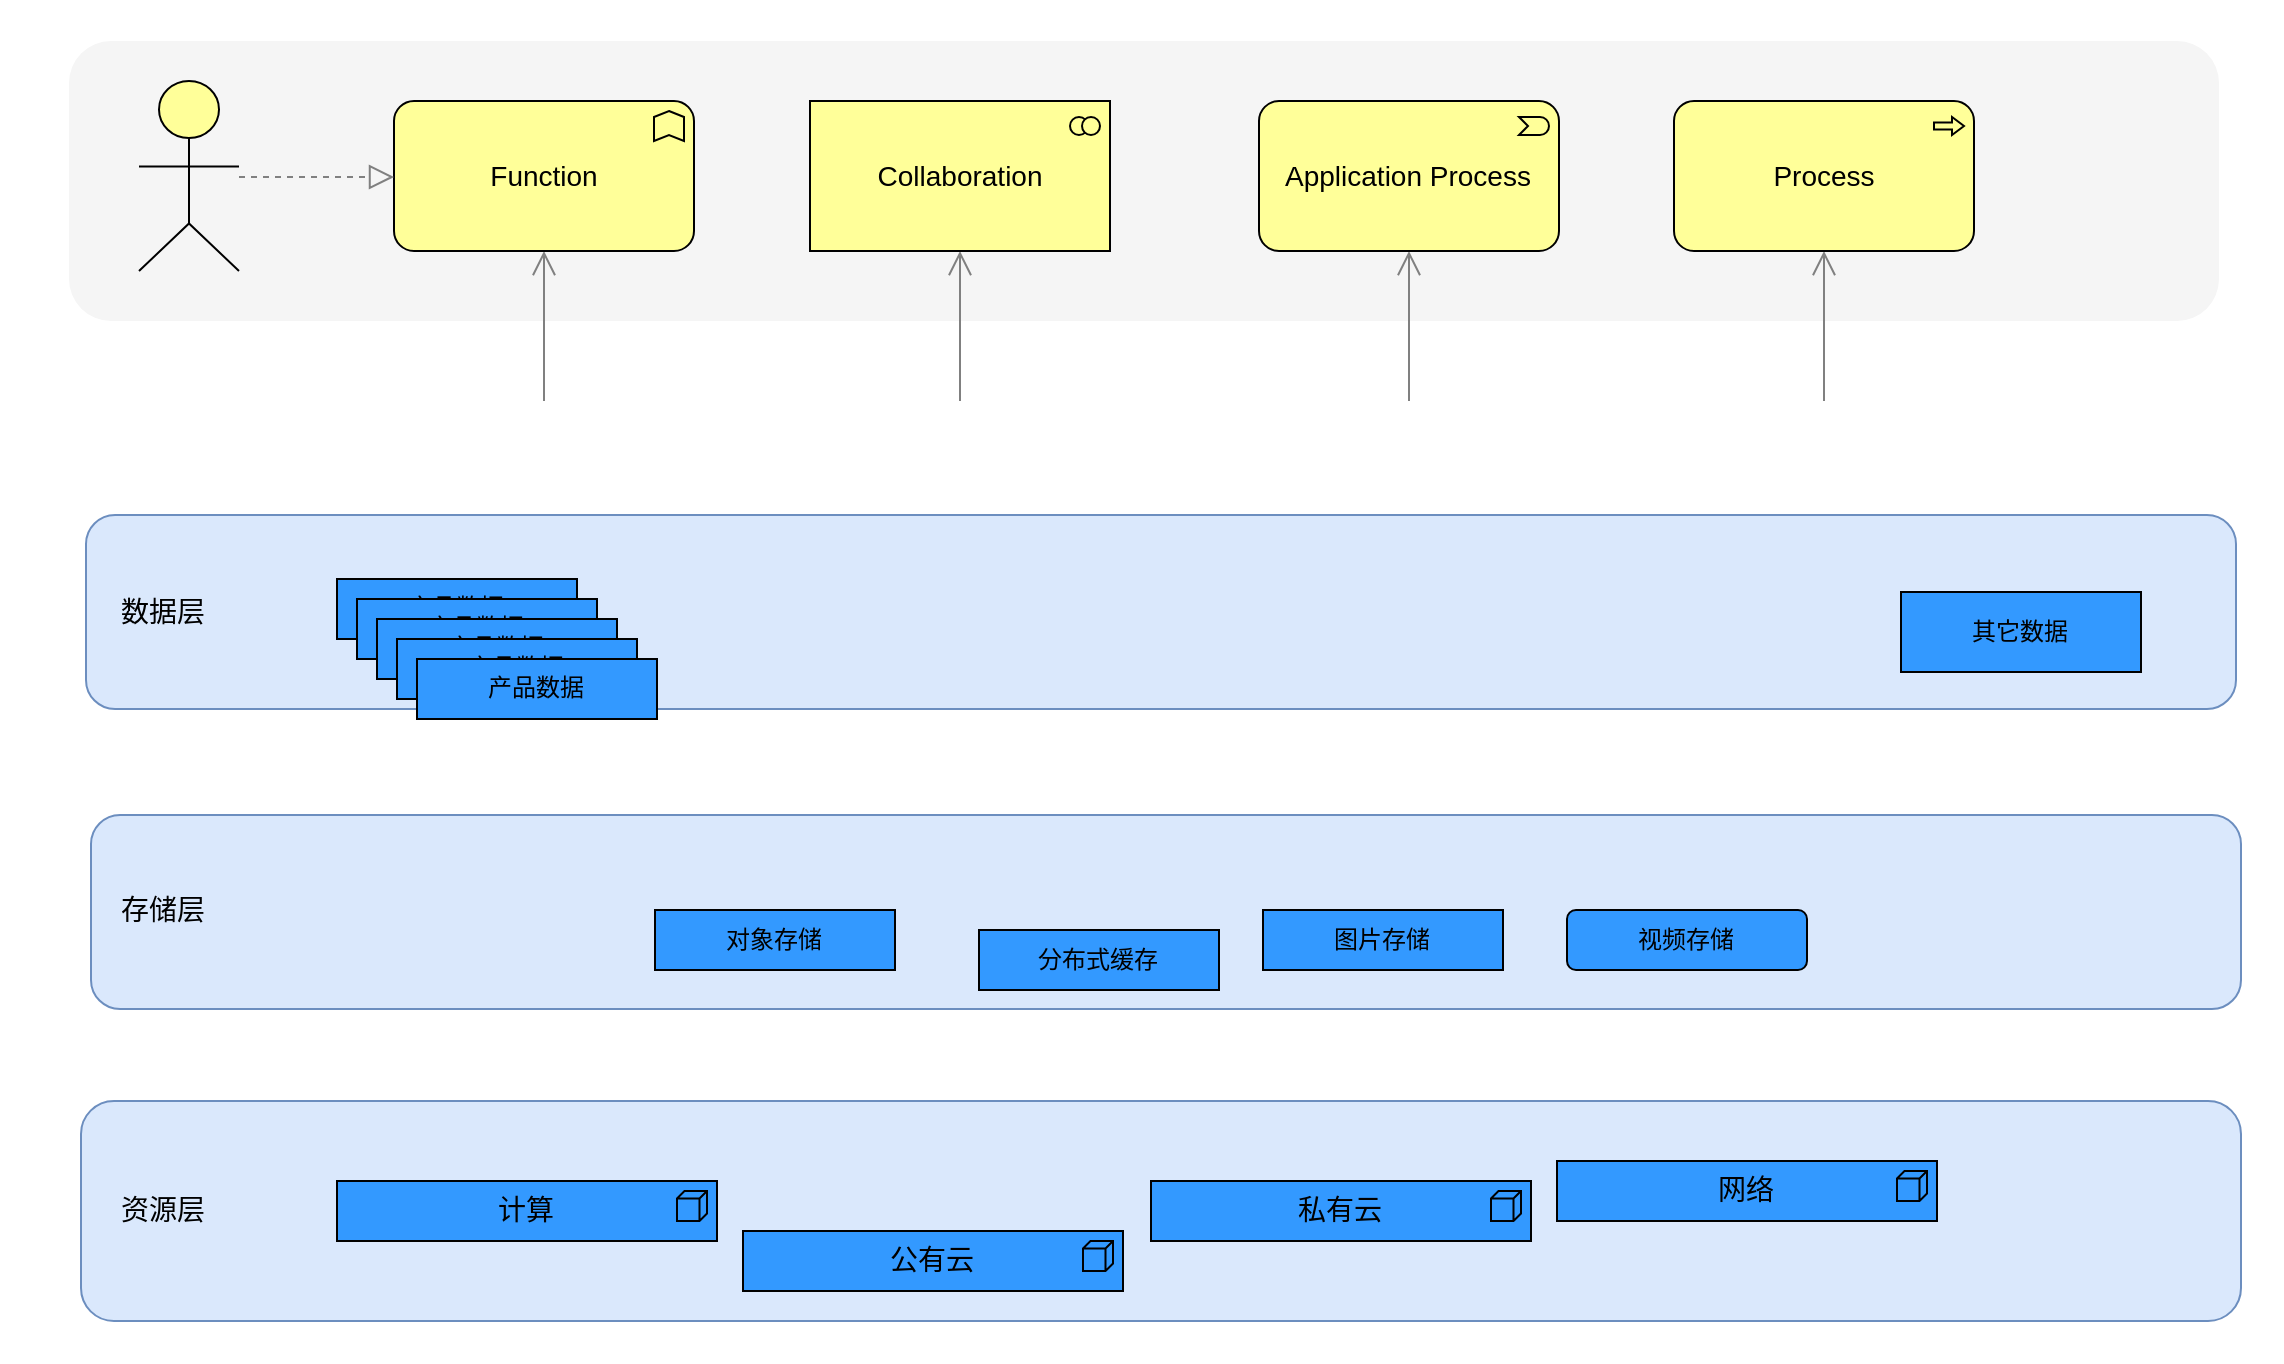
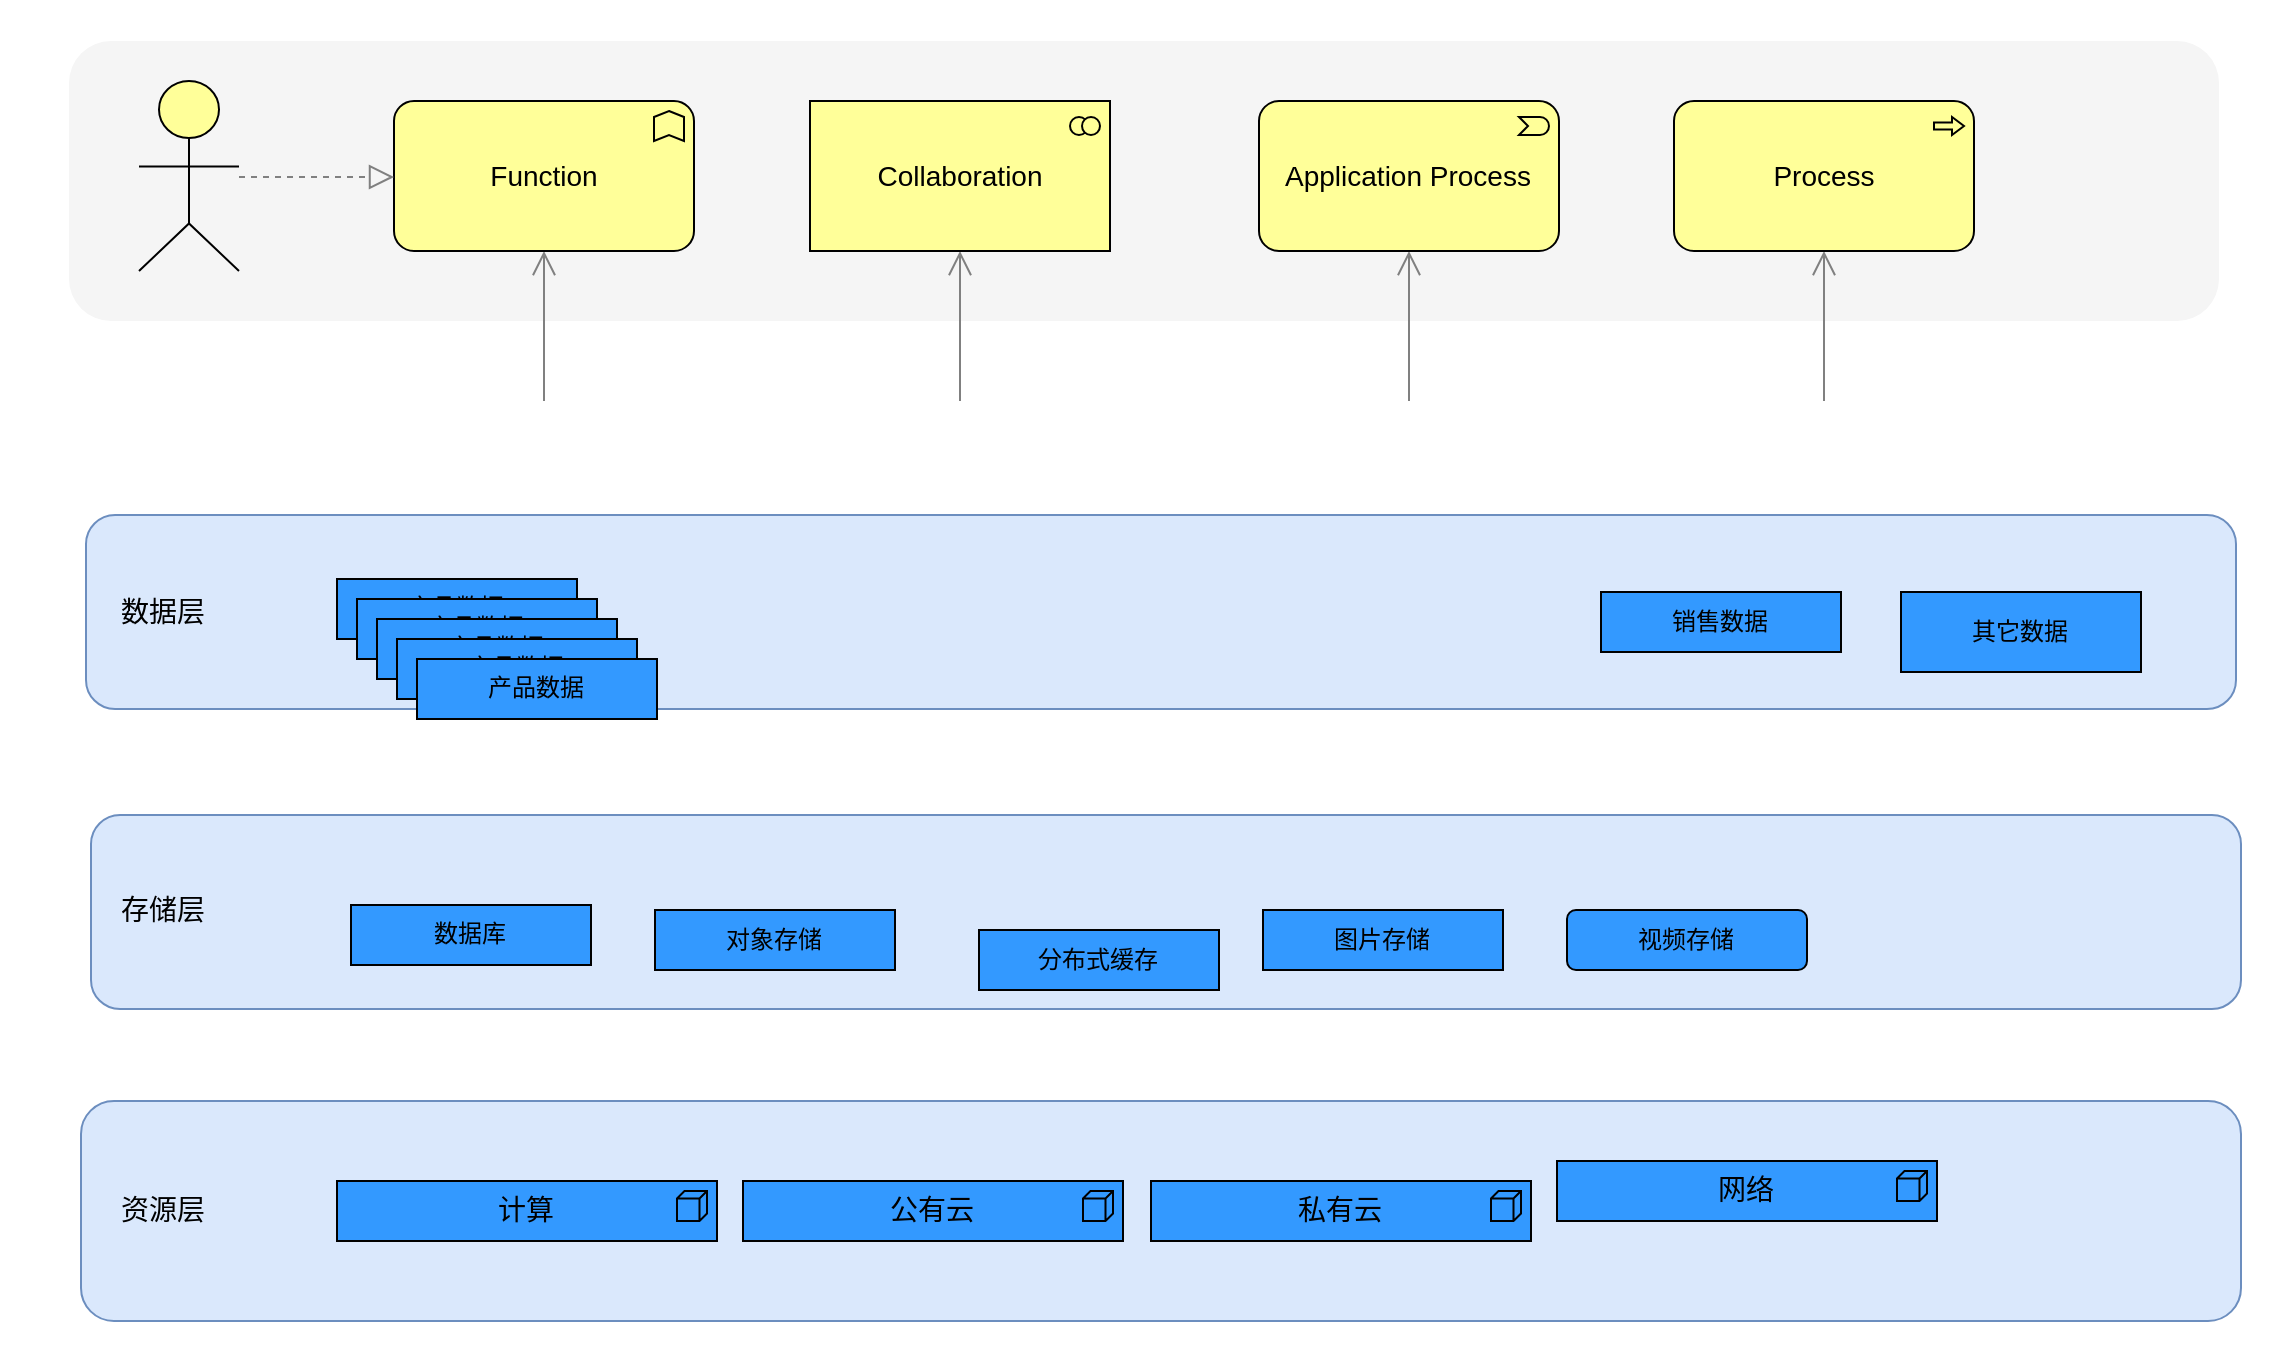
node "销售数据": added
node "数据库": added
node "公有云": moved (933, 1261) -> (933, 1211)
